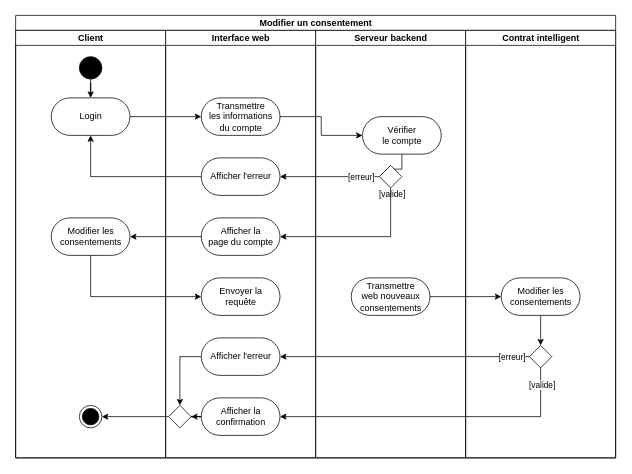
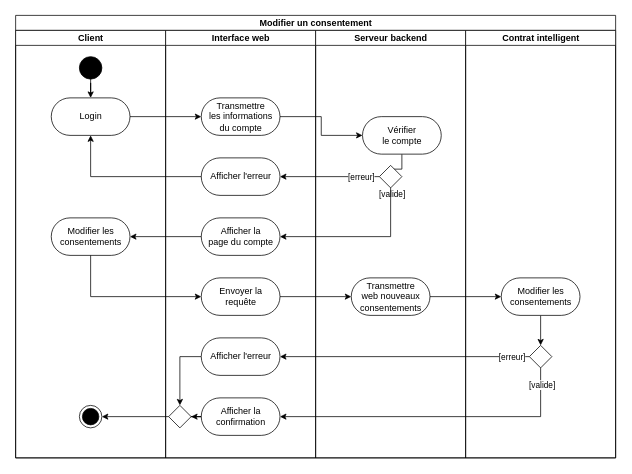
edge "Envoyer la requête" -> "Transmettre web nouveaux consentements": added
